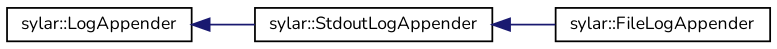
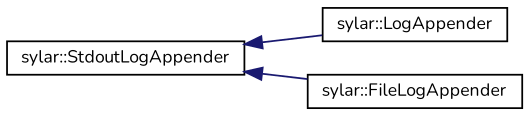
edge "sylar::StdoutLogAppender" -> "sylar::LogAppender": reversed
